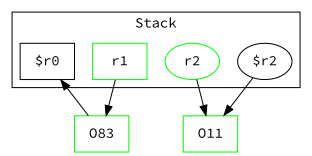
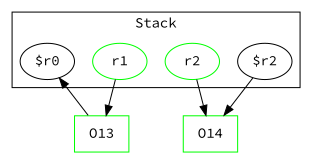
node "$r0": shape box -> ellipse
node "r1": shape box -> ellipse
node "O83": label "O83" -> "O13"
node "O11": label "O11" -> "O14"
